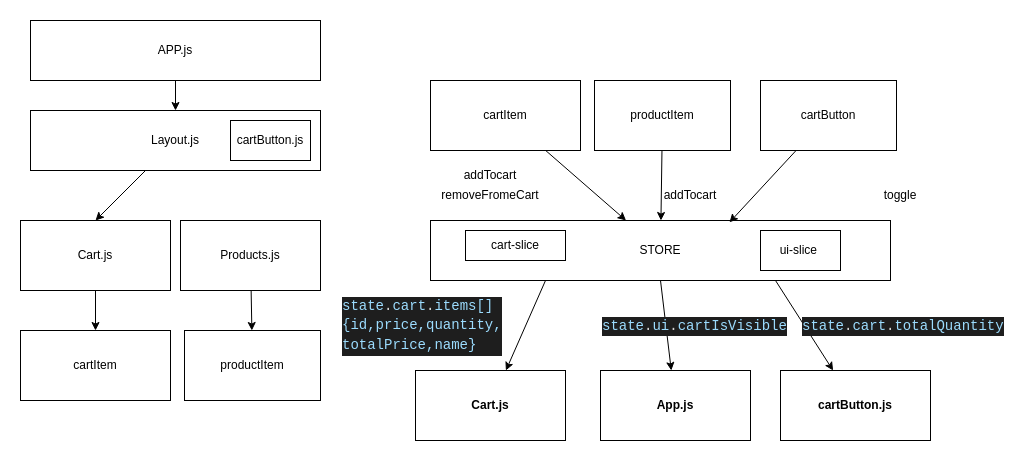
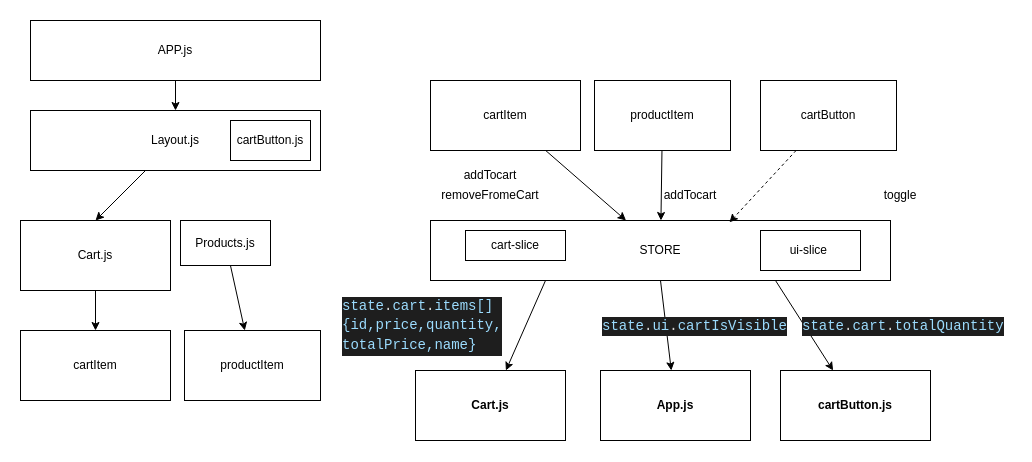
edge "cartButton" -> "STORE": style solid -> dashed
node "ui-slice": size 80x40 -> 100x40
node "Products.js": size 140x70 -> 90x45
